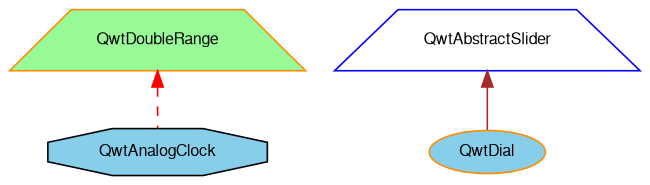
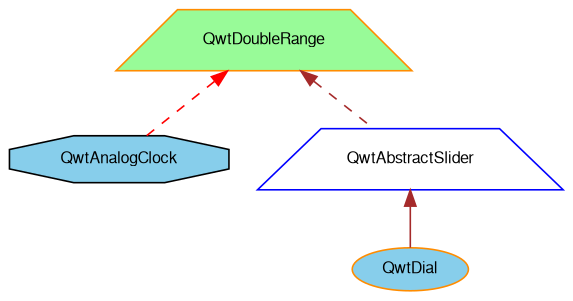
edge "QwtAbstractSlider" -> "QwtDoubleRange": added
